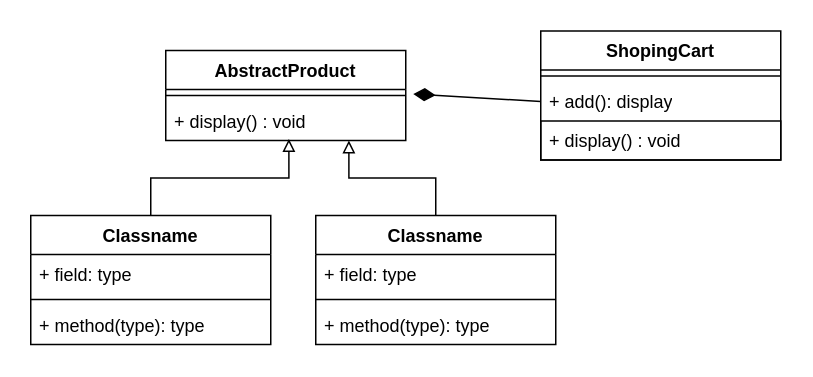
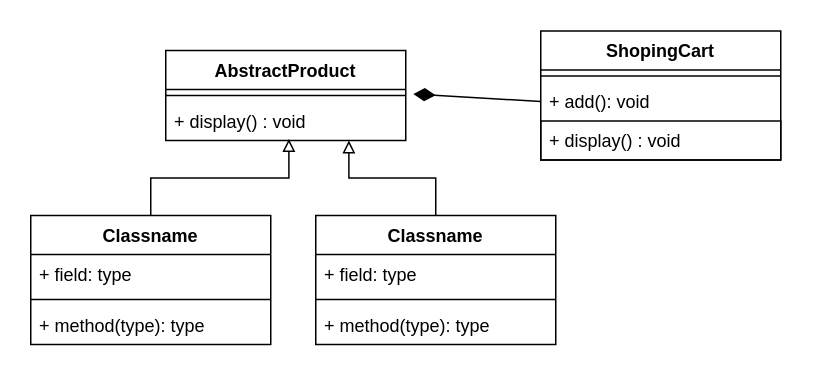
node "+ add(): display": label "+ add(): display" -> "+ add(): void"
